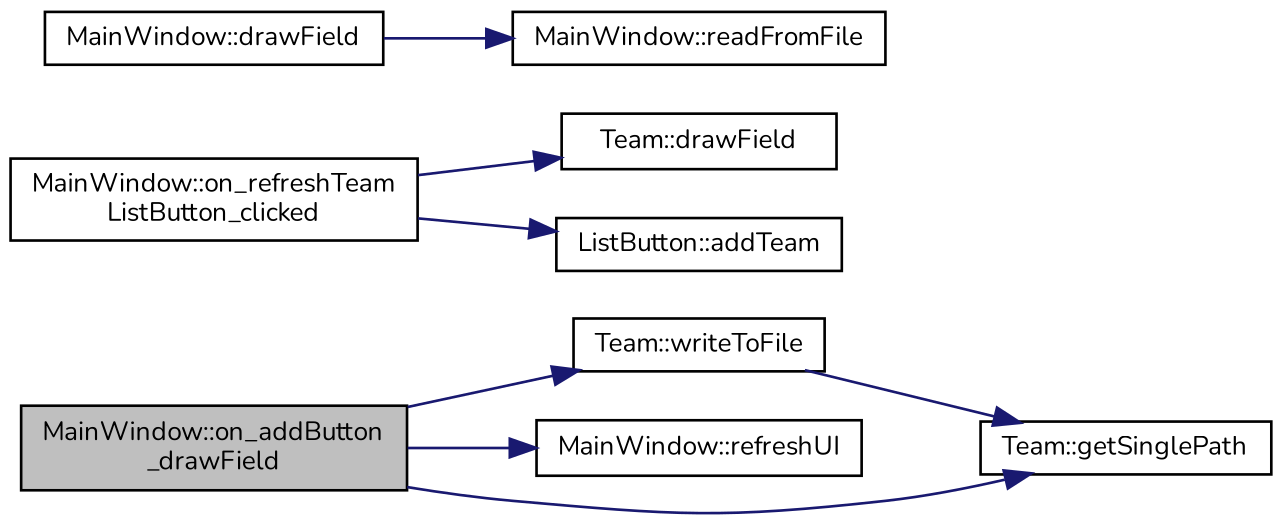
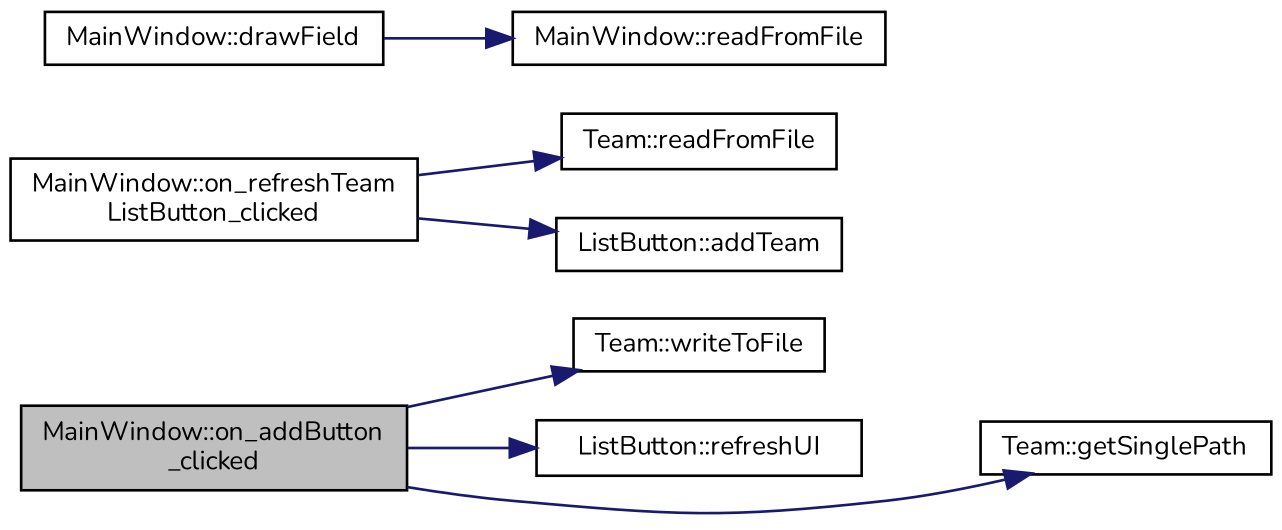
node "Team::drawField": label "Team::drawField" -> "Team::readFromFile"
edge "Team::writeToFile" -> "Team::getSinglePath": removed
node "MainWindow::on_addButton _drawField": label "MainWindow::on_addButton _drawField" -> "MainWindow::on_addButton _clicked"
node "MainWindow::refreshUI": label "MainWindow::refreshUI" -> "ListButton::refreshUI"
